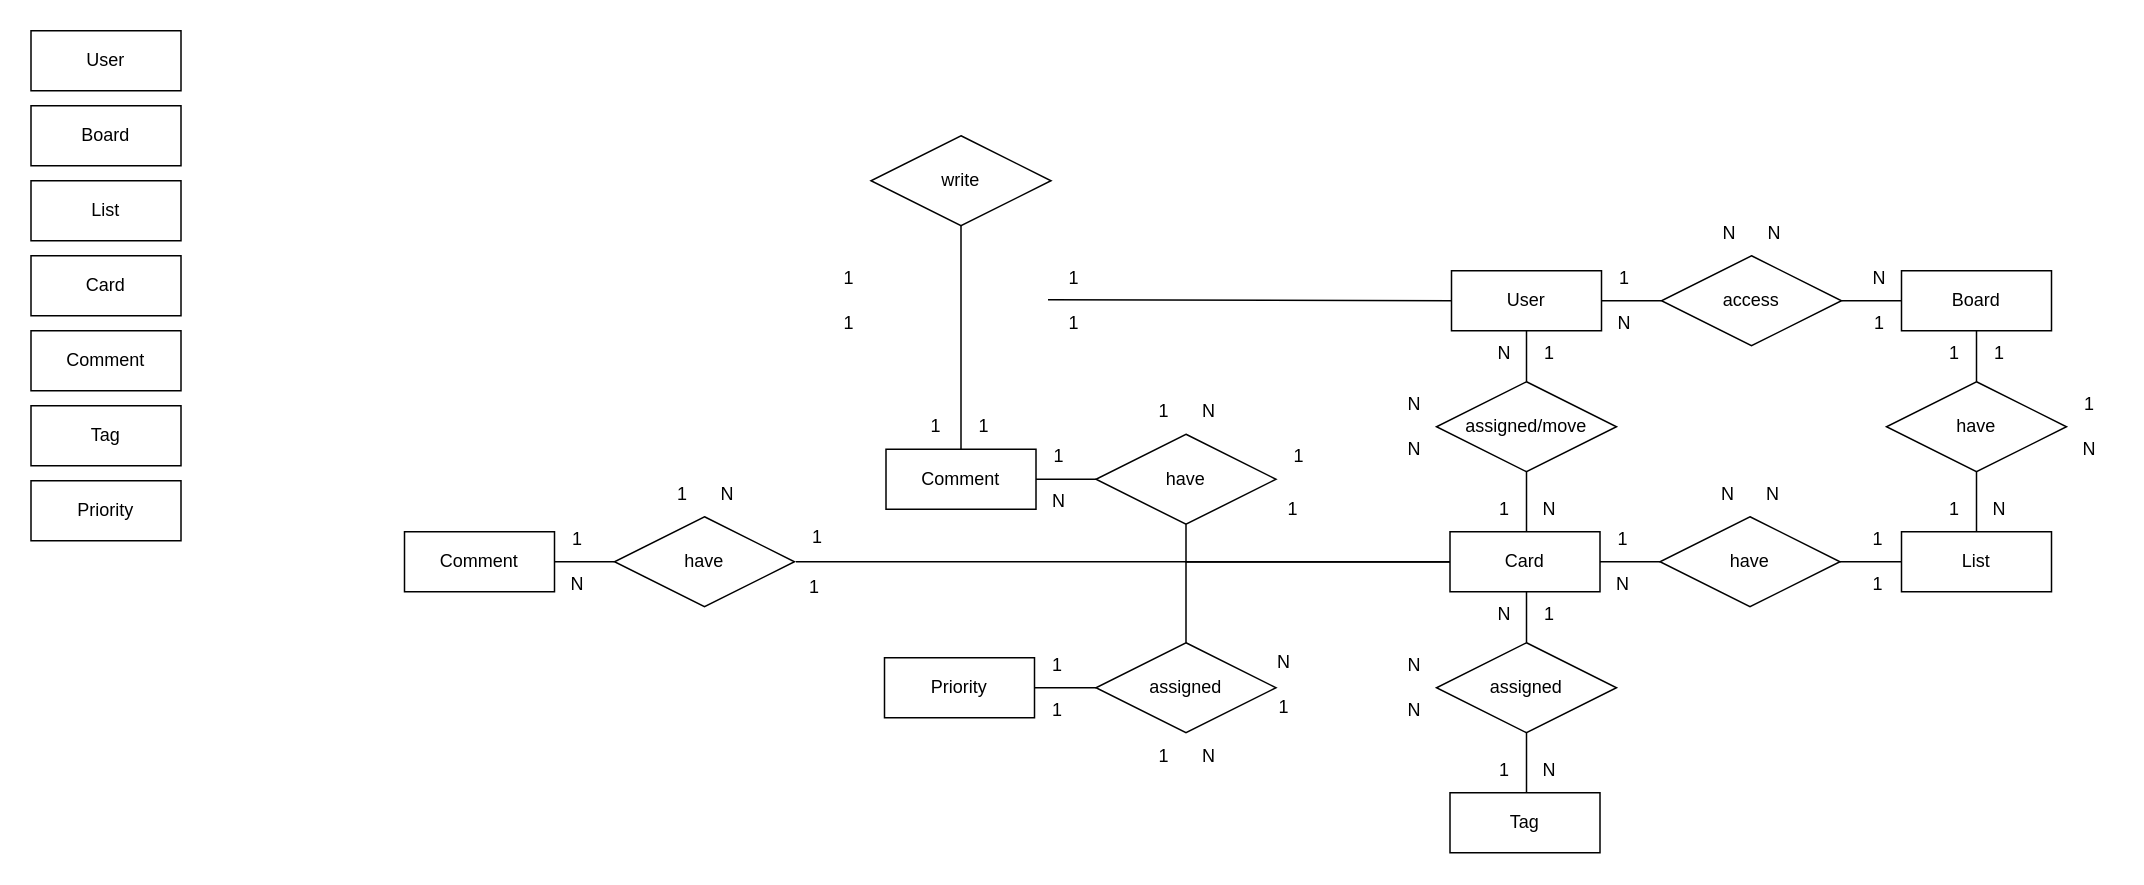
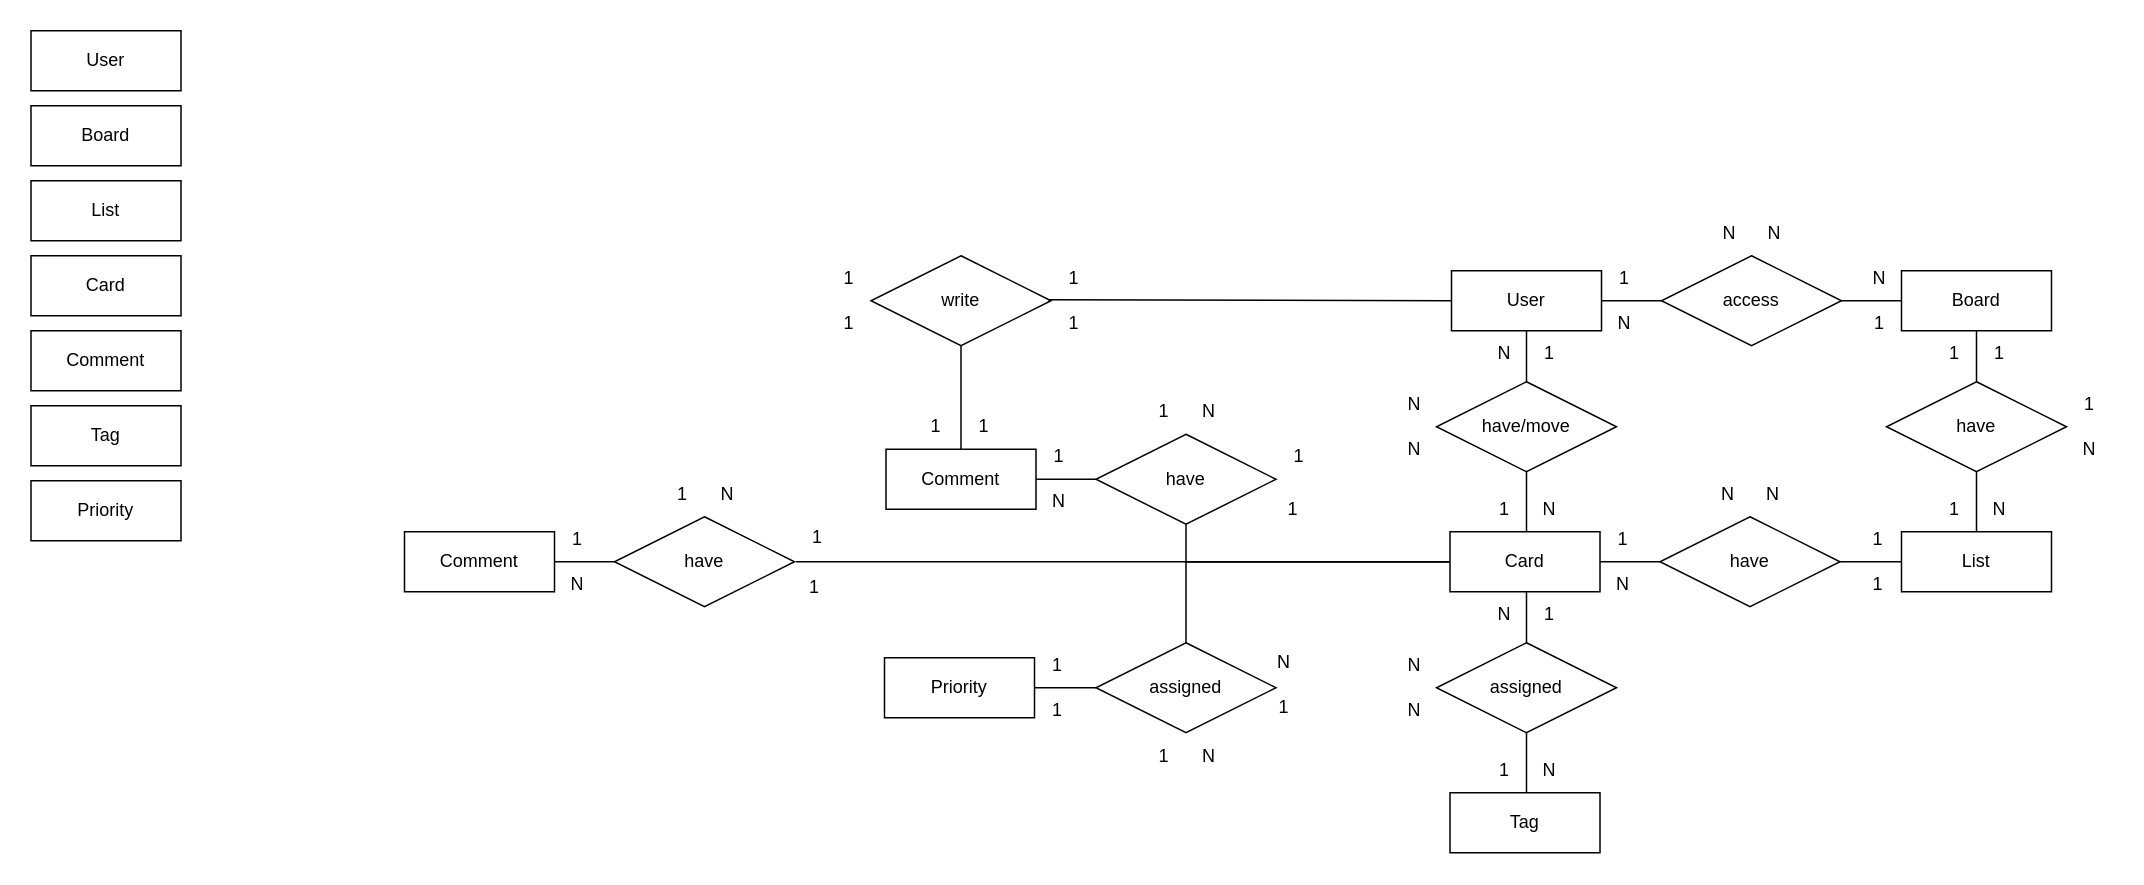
node "write": moved (961, 181) -> (961, 301)
node "assigned/move": label "assigned/move" -> "have/move"
